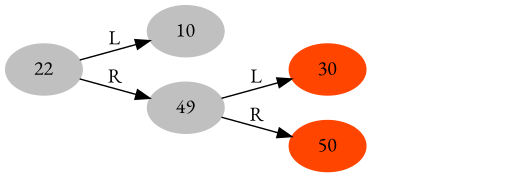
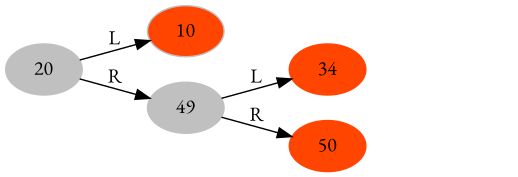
node "10": fillcolor grey -> orangered
node "22": label "22" -> "20"
node "30": label "30" -> "34"
